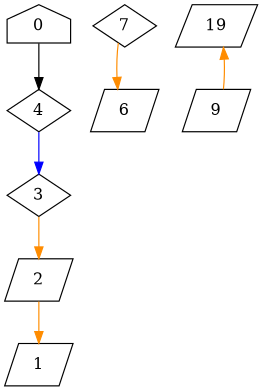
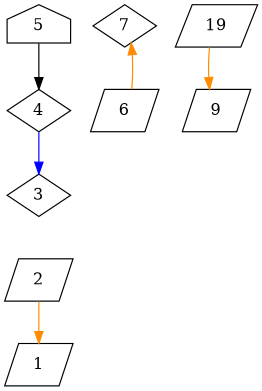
node "0": label "0" -> "5"
edge "7" -> "6": reversed
edge "9" -> "19": reversed
edge "3" -> "2": removed
